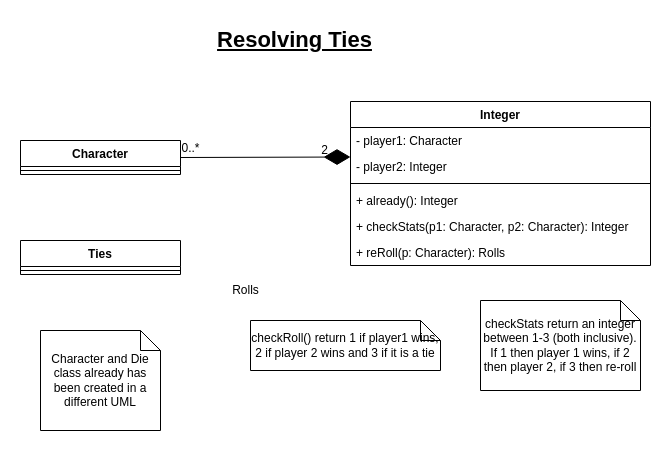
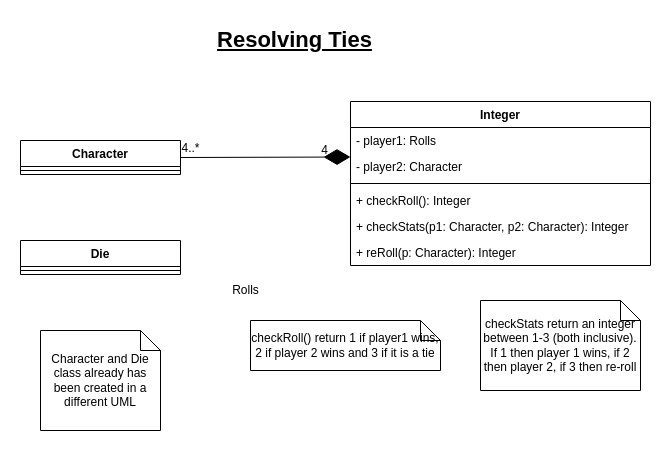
node "- player1: Character": label "- player1: Character" -> "- player1: Rolls"
node "0..*": label "0..*" -> "4..*"
node "2": label "2" -> "4"
node "- player2: Integer": label "- player2: Integer" -> "- player2: Character"
node "+ already(): Integer": label "+ already(): Integer" -> "+ checkRoll(): Integer"
node "+ reRoll(p: Character): Rolls": label "+ reRoll(p: Character): Rolls" -> "+ reRoll(p: Character): Integer"
node "Ties": label "Ties" -> "Die"
